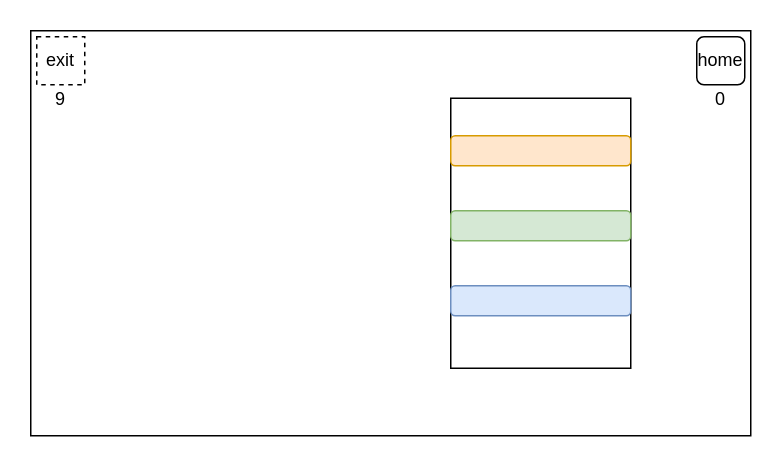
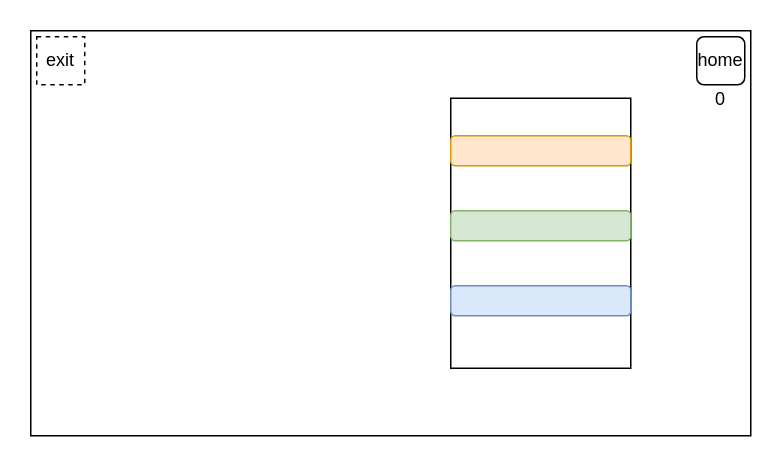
node "9": removed
